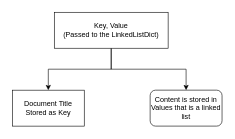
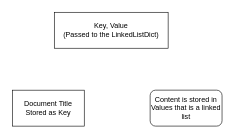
edge "Key, Value (Passed to the LinkedListDict)" -> "Document Title Stored as Key": removed
edge "Key, Value (Passed to the LinkedListDict)" -> "Content is stored in Values that is a linked list": removed
